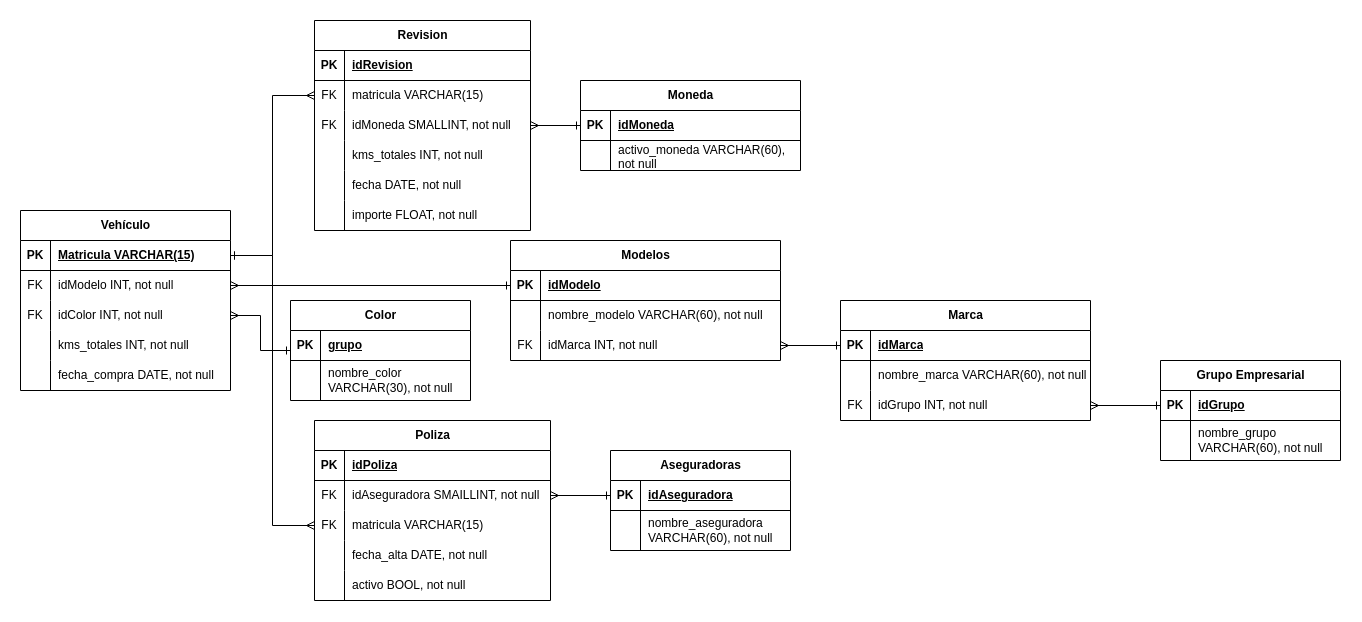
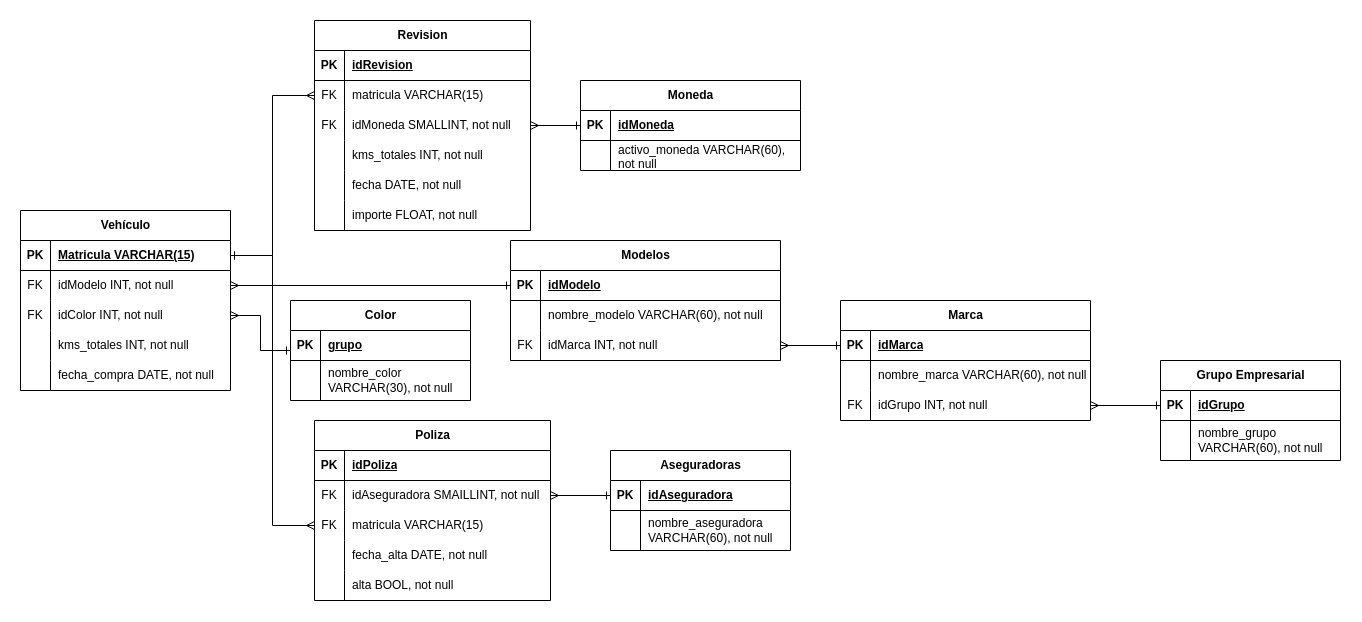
node "activo BOOL, not null": label "activo BOOL, not null" -> "alta BOOL, not null"
